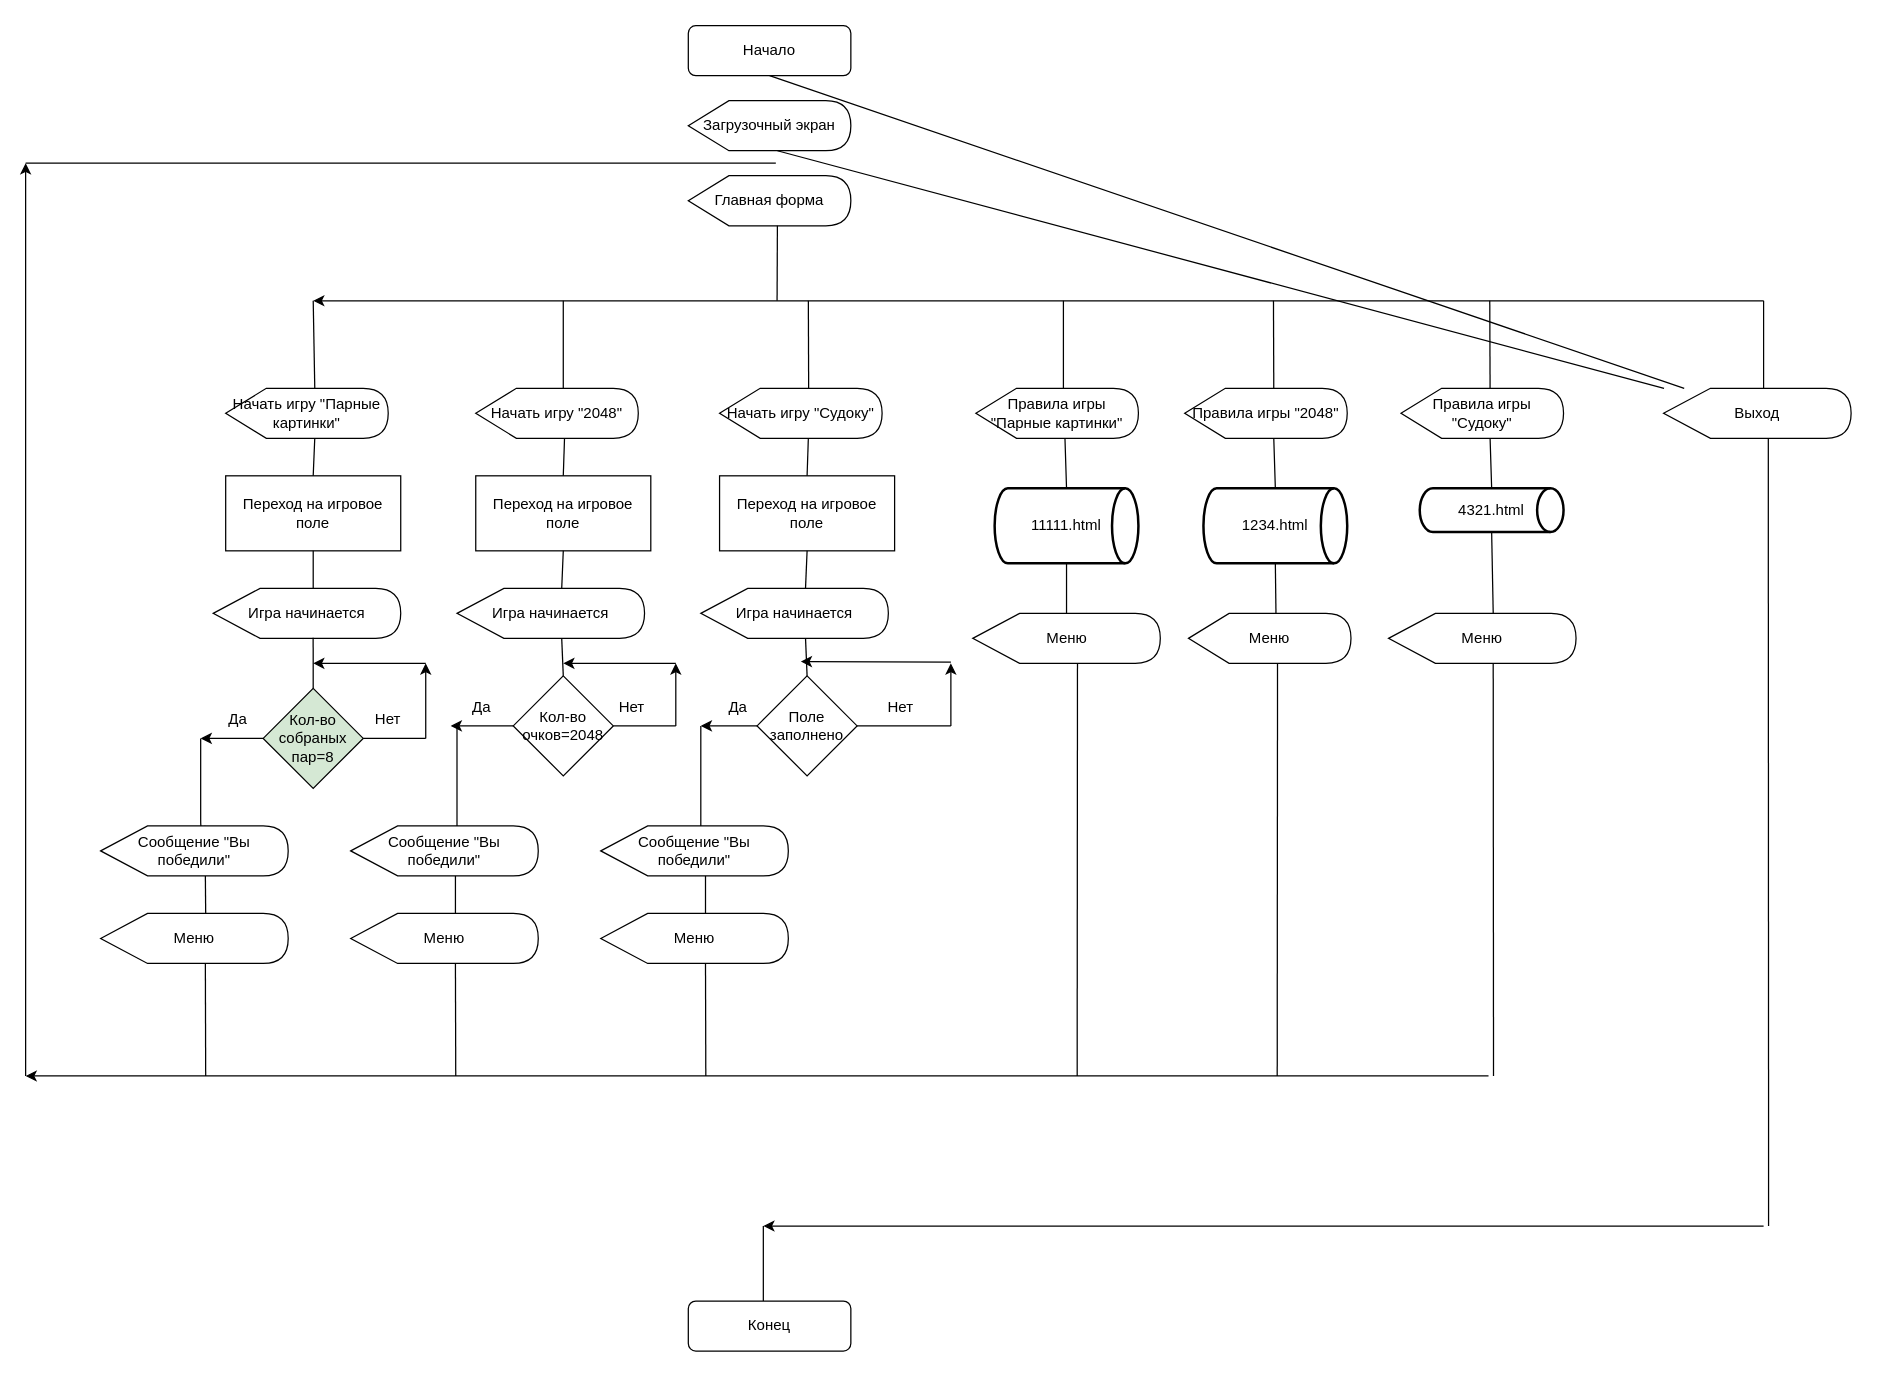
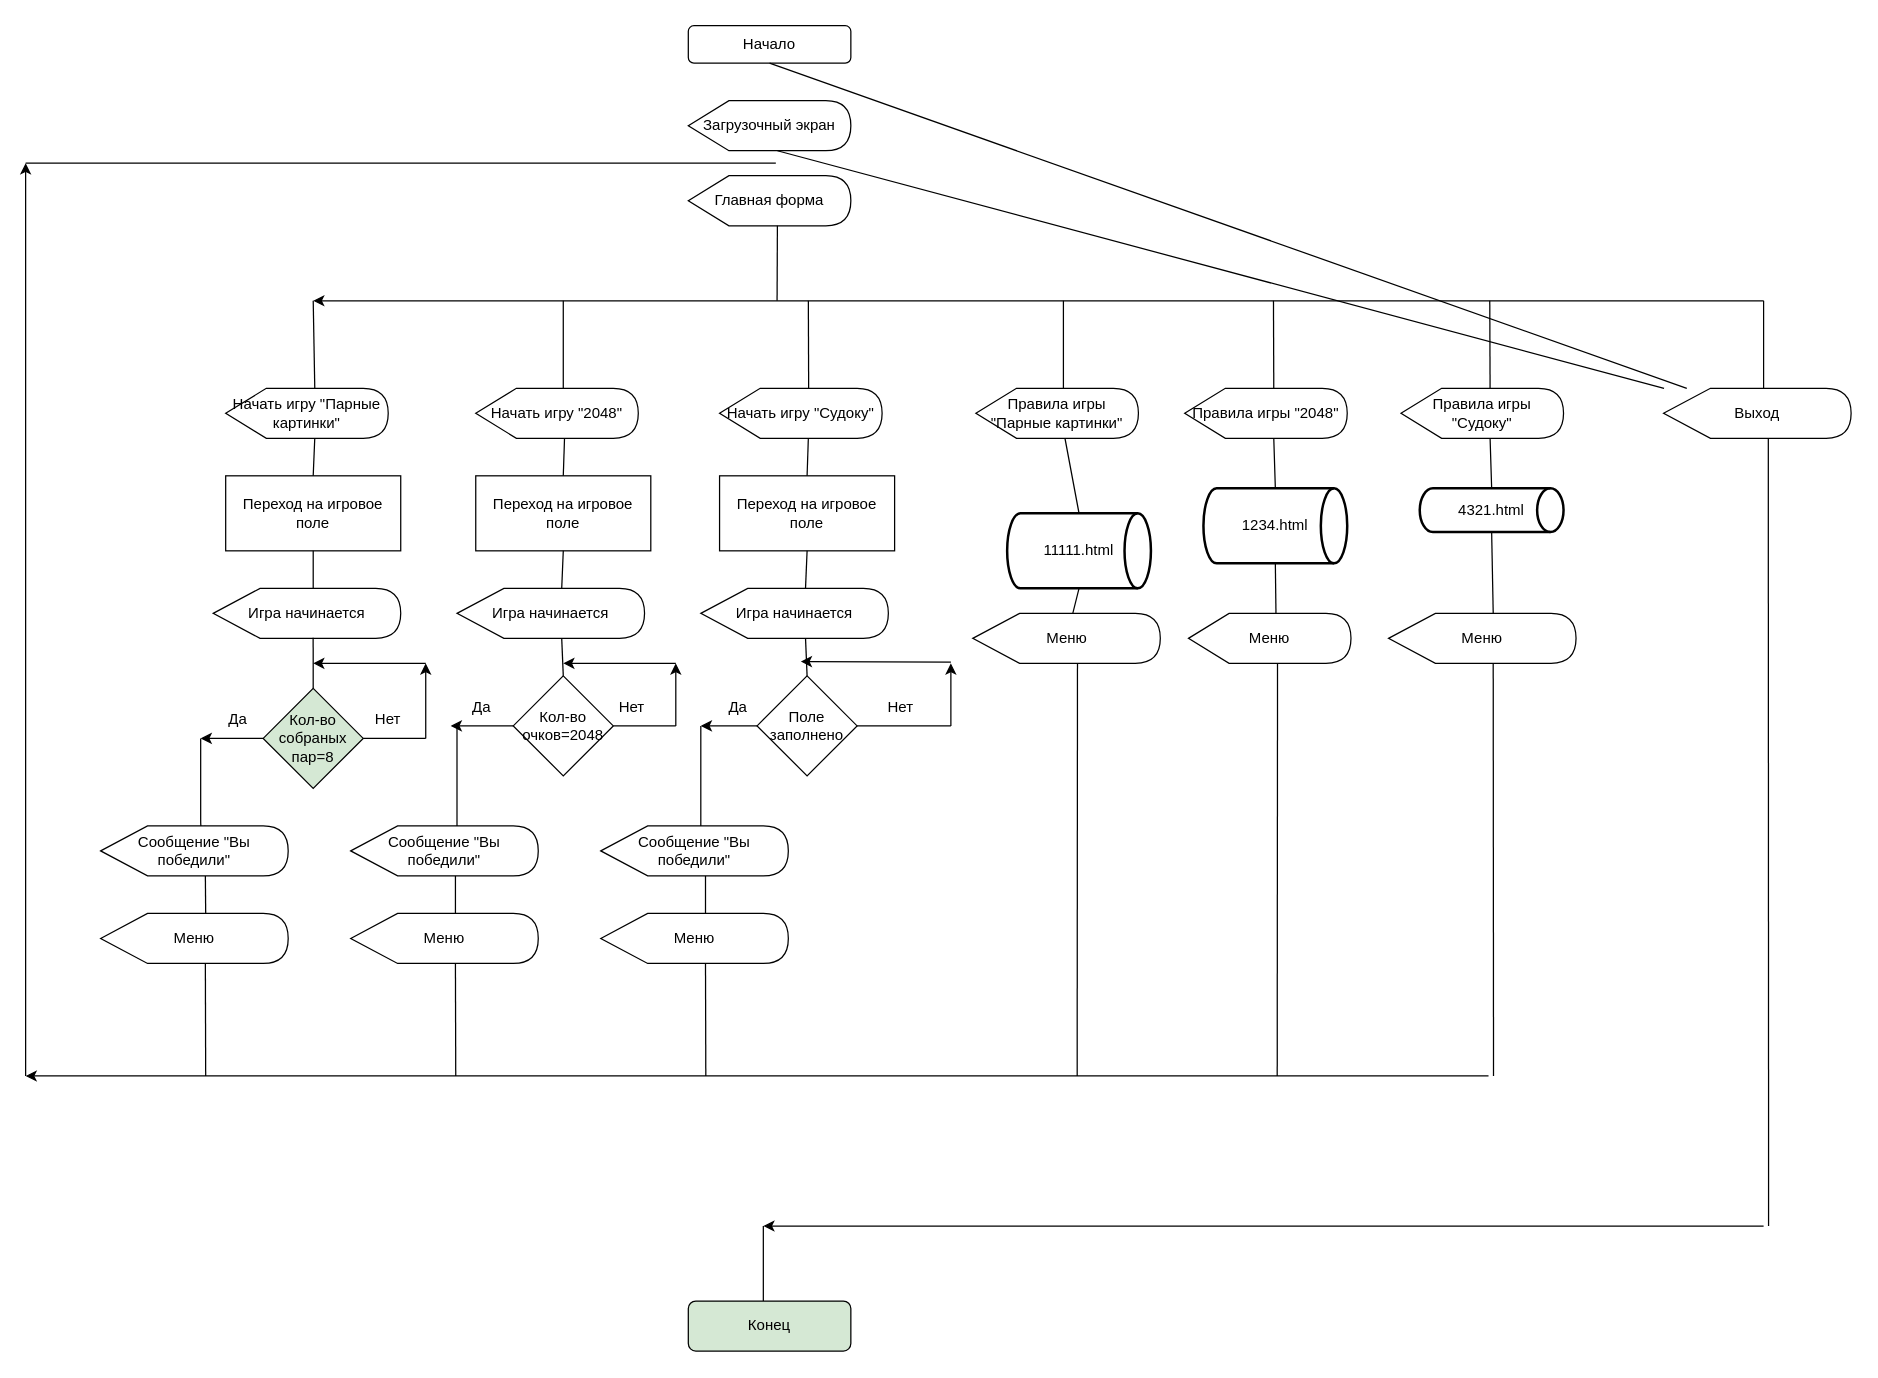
node "Начало": size 163x50 -> 163x38
node "11111.html": moved (1066, 526) -> (1079, 551)
node "Конец": fillcolor #ffffff -> #d5e8d4
